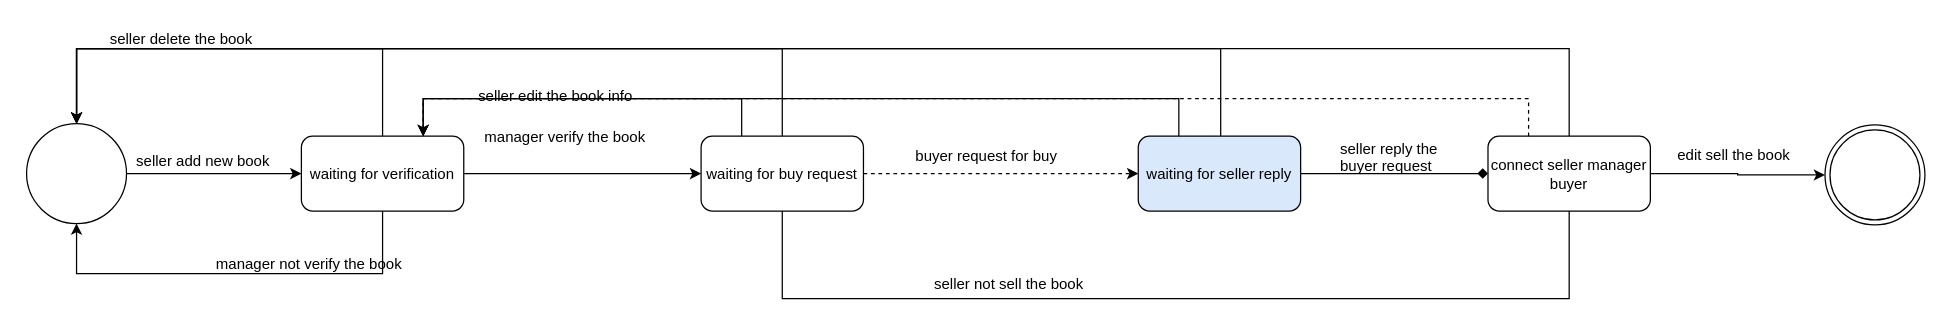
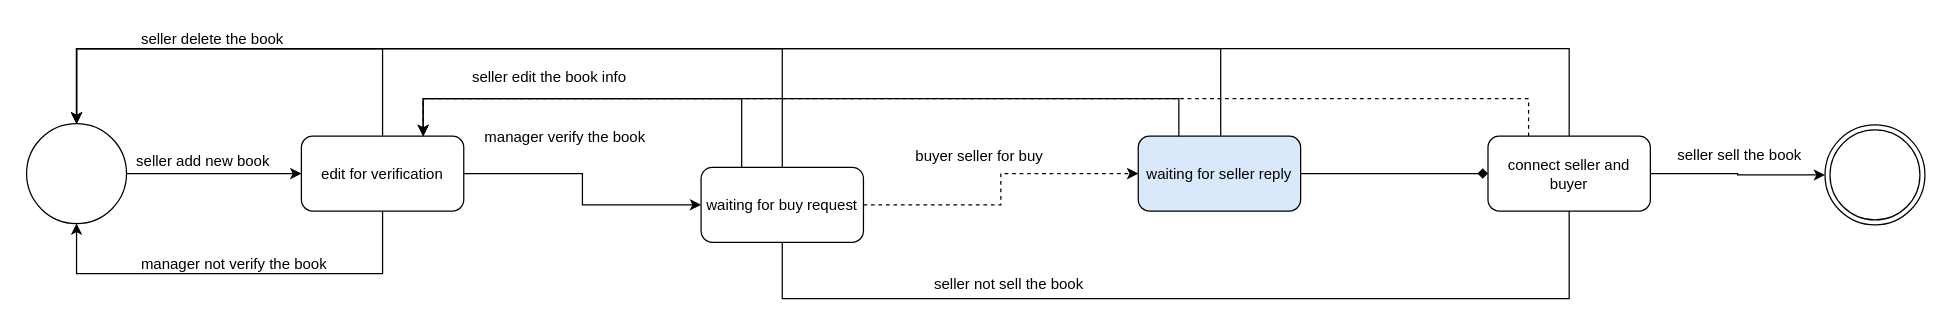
node "seller delete the book": moved (188, 39) -> (219, 39)
node "seller edit the book info": moved (563, 96) -> (557, 78)
node "seller reply the buyer request": removed
node "edit sell the book": label "edit sell the book" -> "seller sell the book"
node "buyer request for buy": label "buyer request for buy" -> "buyer seller for buy"
node "waiting for verification": label "waiting for verification" -> "edit for verification"
node "waiting for buy request": moved (782, 174) -> (782, 205)
node "connect seller manager buyer": label "connect seller manager buyer" -> "connect seller and buyer"
node "manager not verify the book": moved (313, 264) -> (238, 264)
